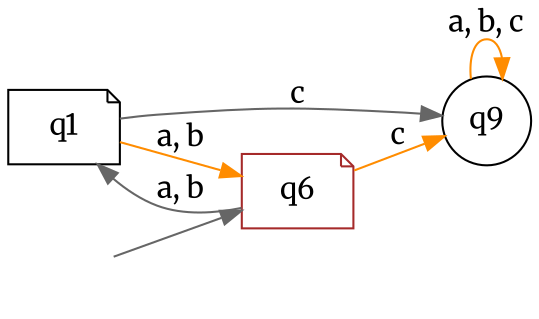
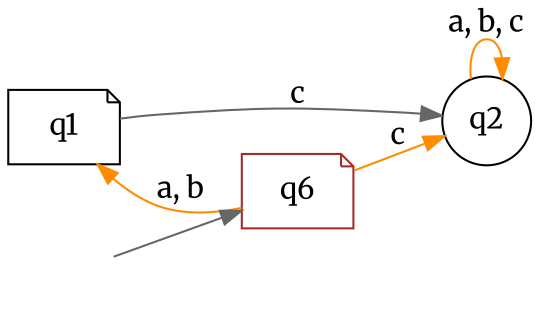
node "q9": label "q9" -> "q2"
edge "q1" -> "q6": removed, label "a, b"
edge "q6" -> "q1": color gray40 -> darkorange
